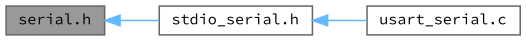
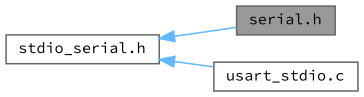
edge "stdio_serial.h" -> "serial.h": reversed
node "usart_serial.c": label "usart_serial.c" -> "usart_stdio.c"
